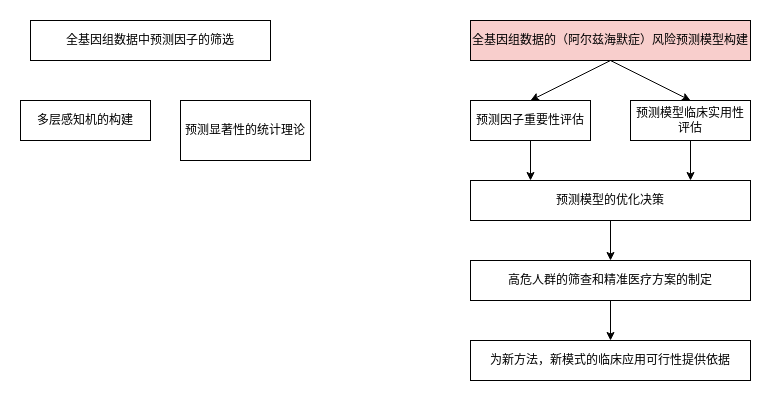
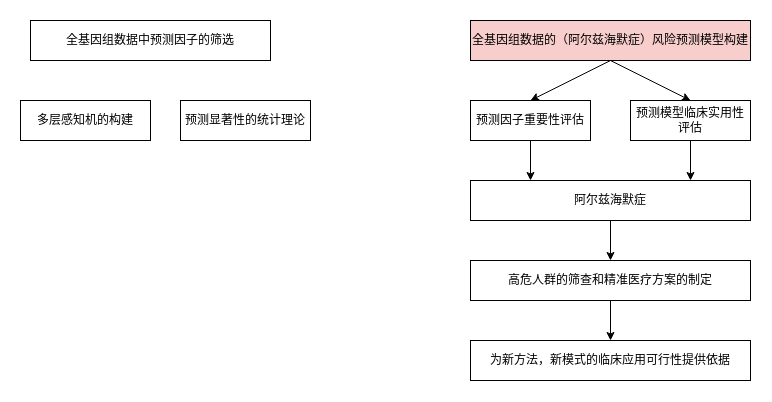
node "预测显著性的统计理论": size 130x60 -> 130x40
node "预测模型的优化决策": label "预测模型的优化决策" -> "阿尔兹海默症"
